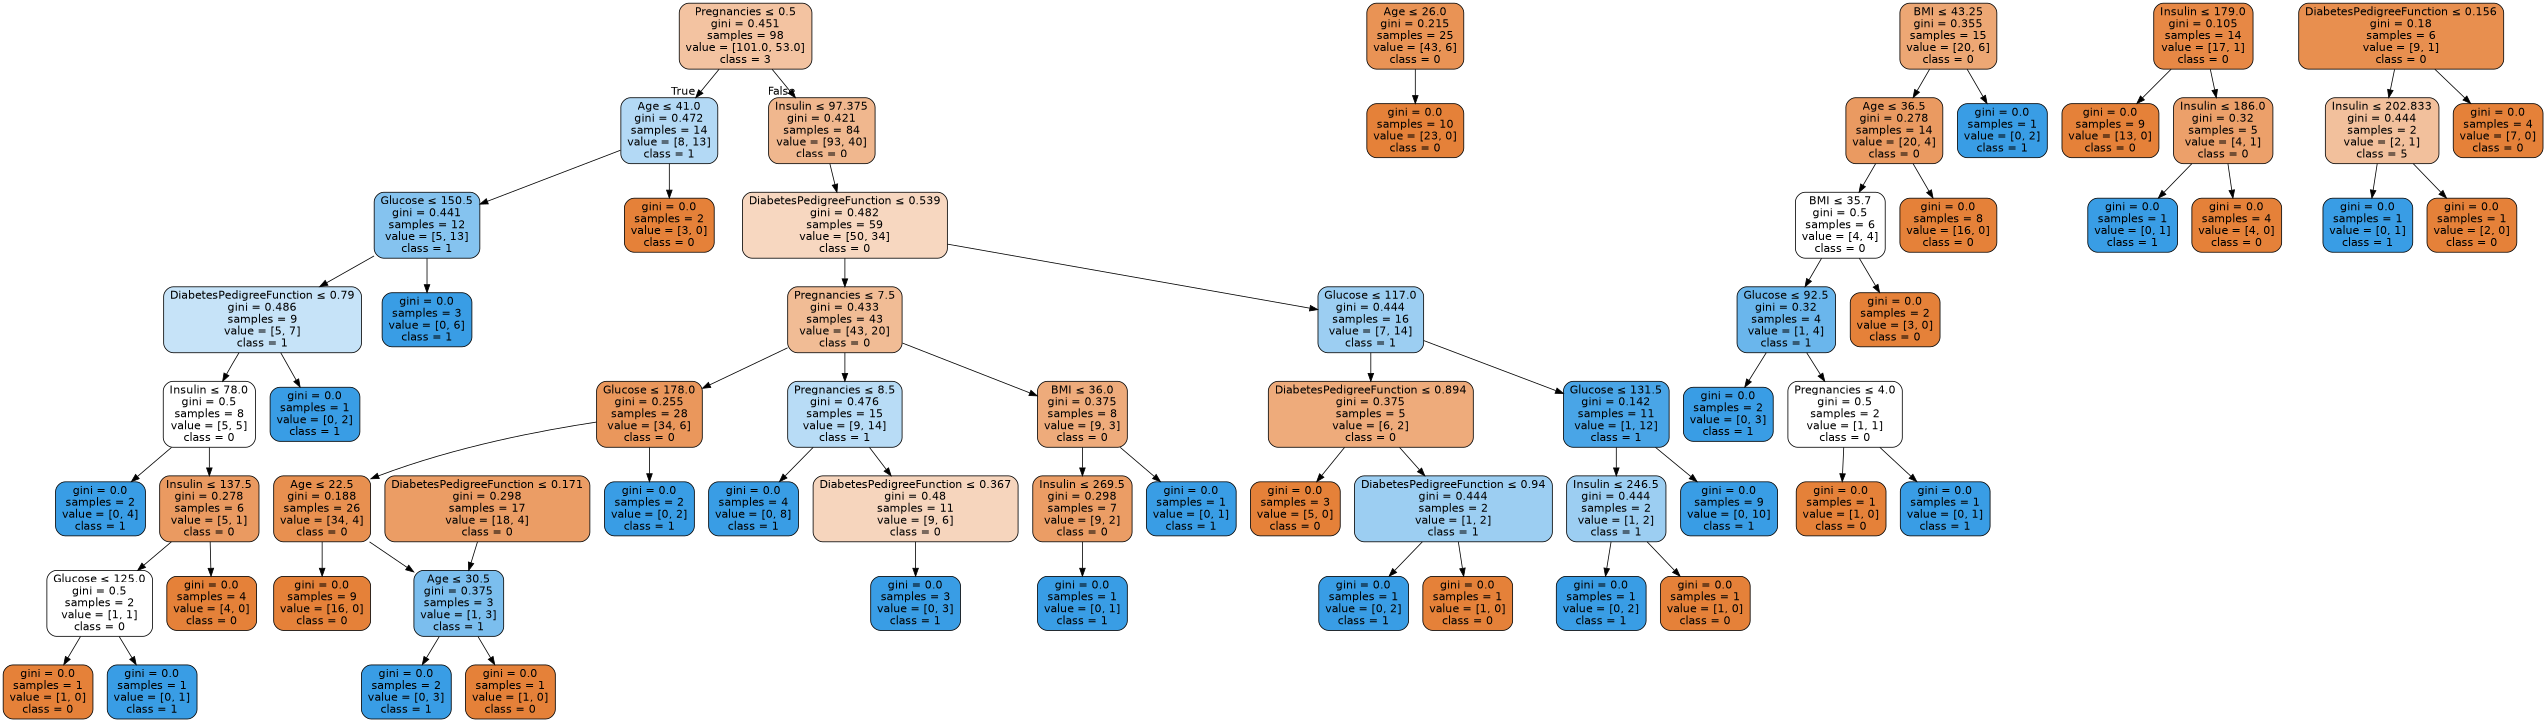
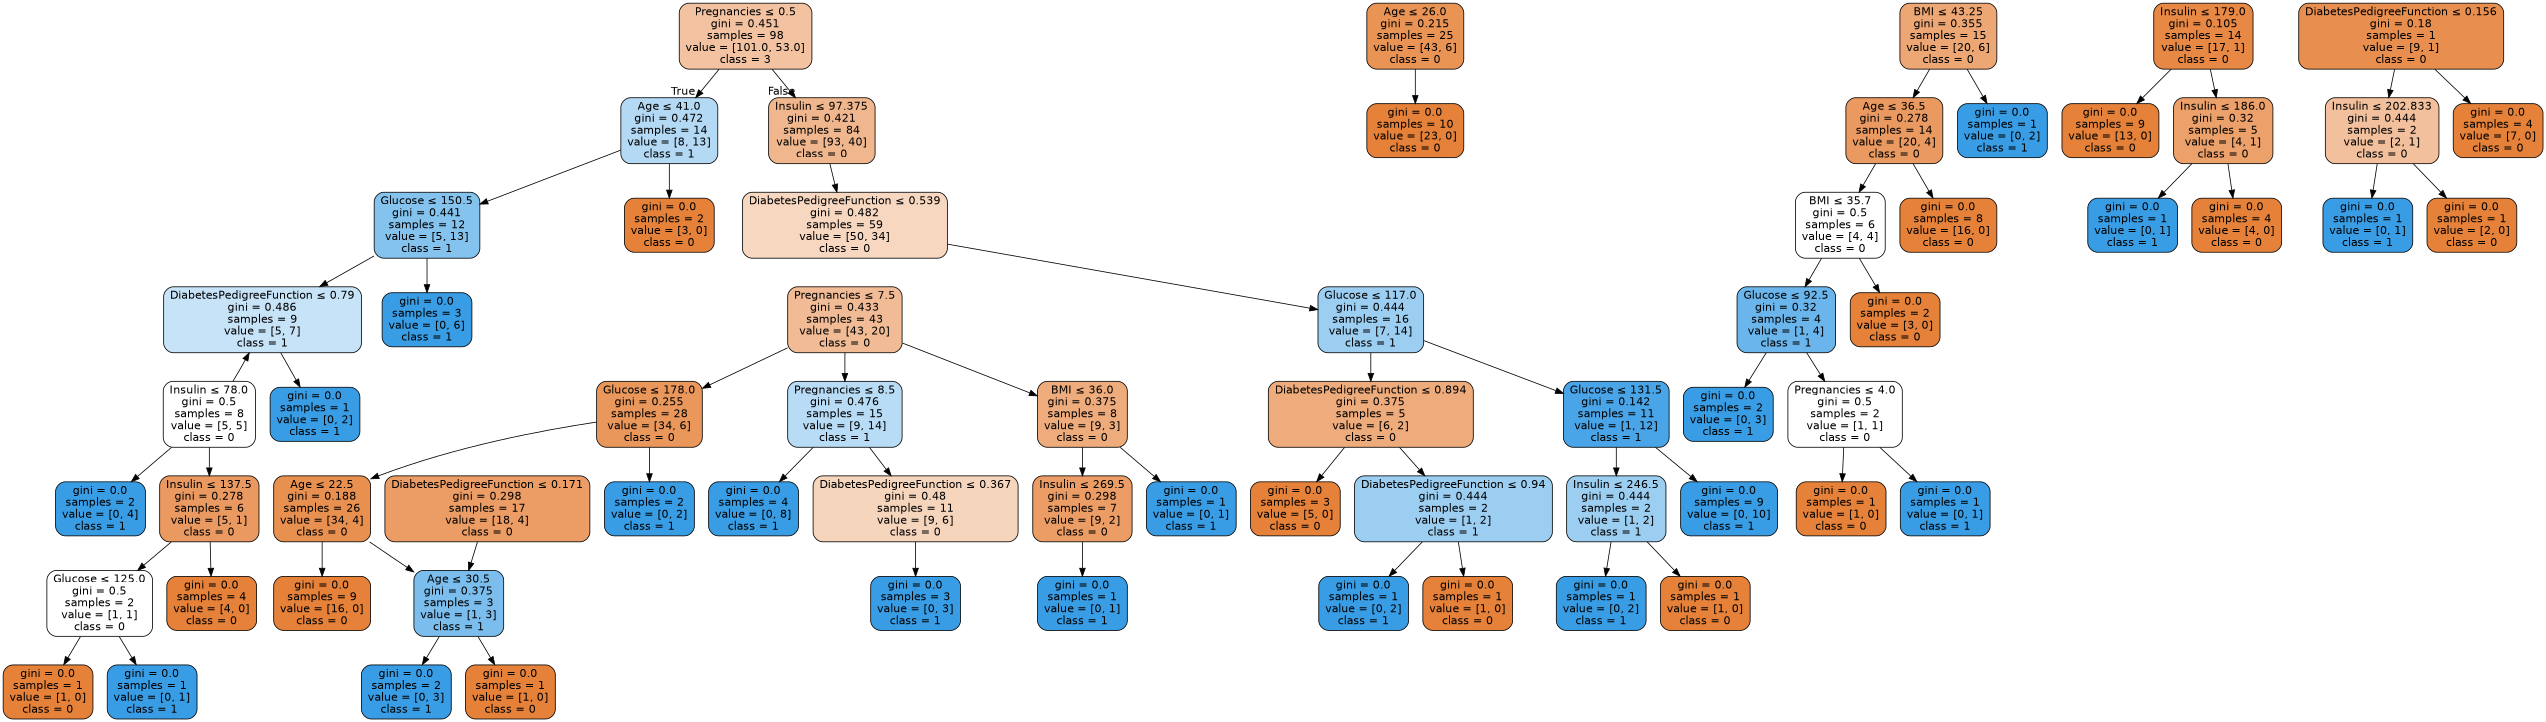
node "DiabetesPedigreeFunction ≤ 0.156": text "samples = 6" -> "samples = 1"
node "Insulin ≤ 202.833": text "class = 5" -> "class = 0"
edge "DiabetesPedigreeFunction ≤ 0.539" -> "Pregnancies ≤ 7.5": removed
edge "DiabetesPedigreeFunction ≤ 0.79" -> "Insulin ≤ 78.0": reversed
